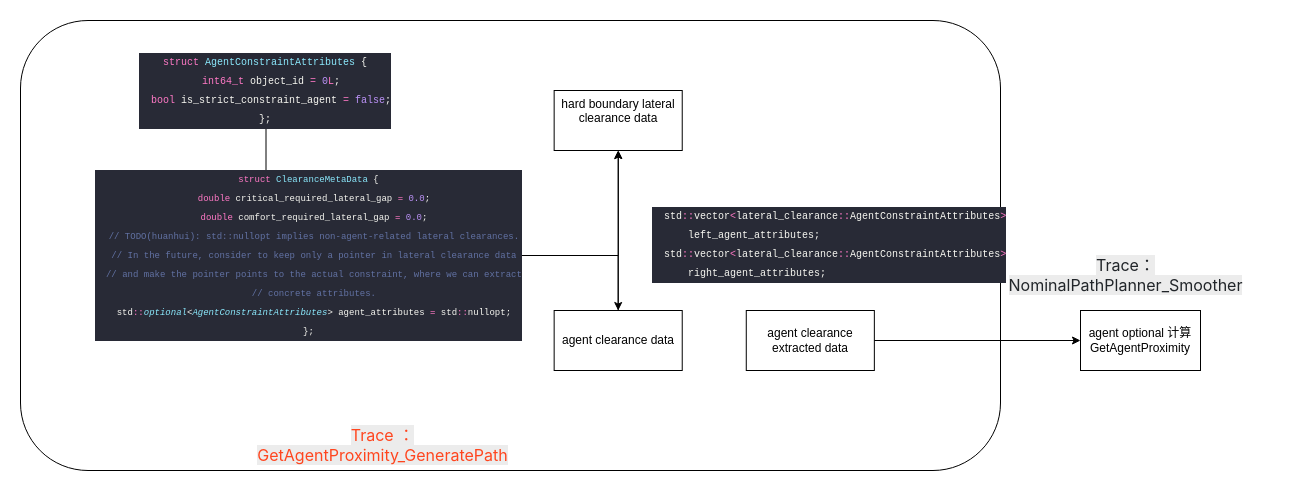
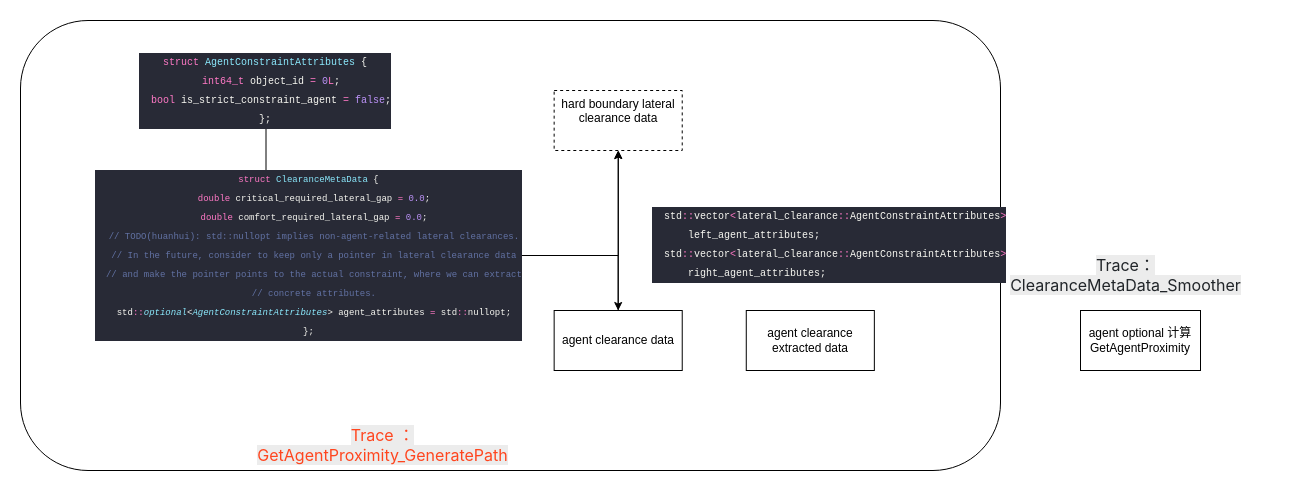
node "hard boundary lateral clearance data": style solid -> dashed
node "Trace：NominalPathPlanner_Smoother": label "Trace：NominalPathPlanner_Smoother" -> "Trace：ClearanceMetaData_Smoother"
edge "agent clearance extracted data" -> "agent optional 计算 GetAgentProximity": removed
